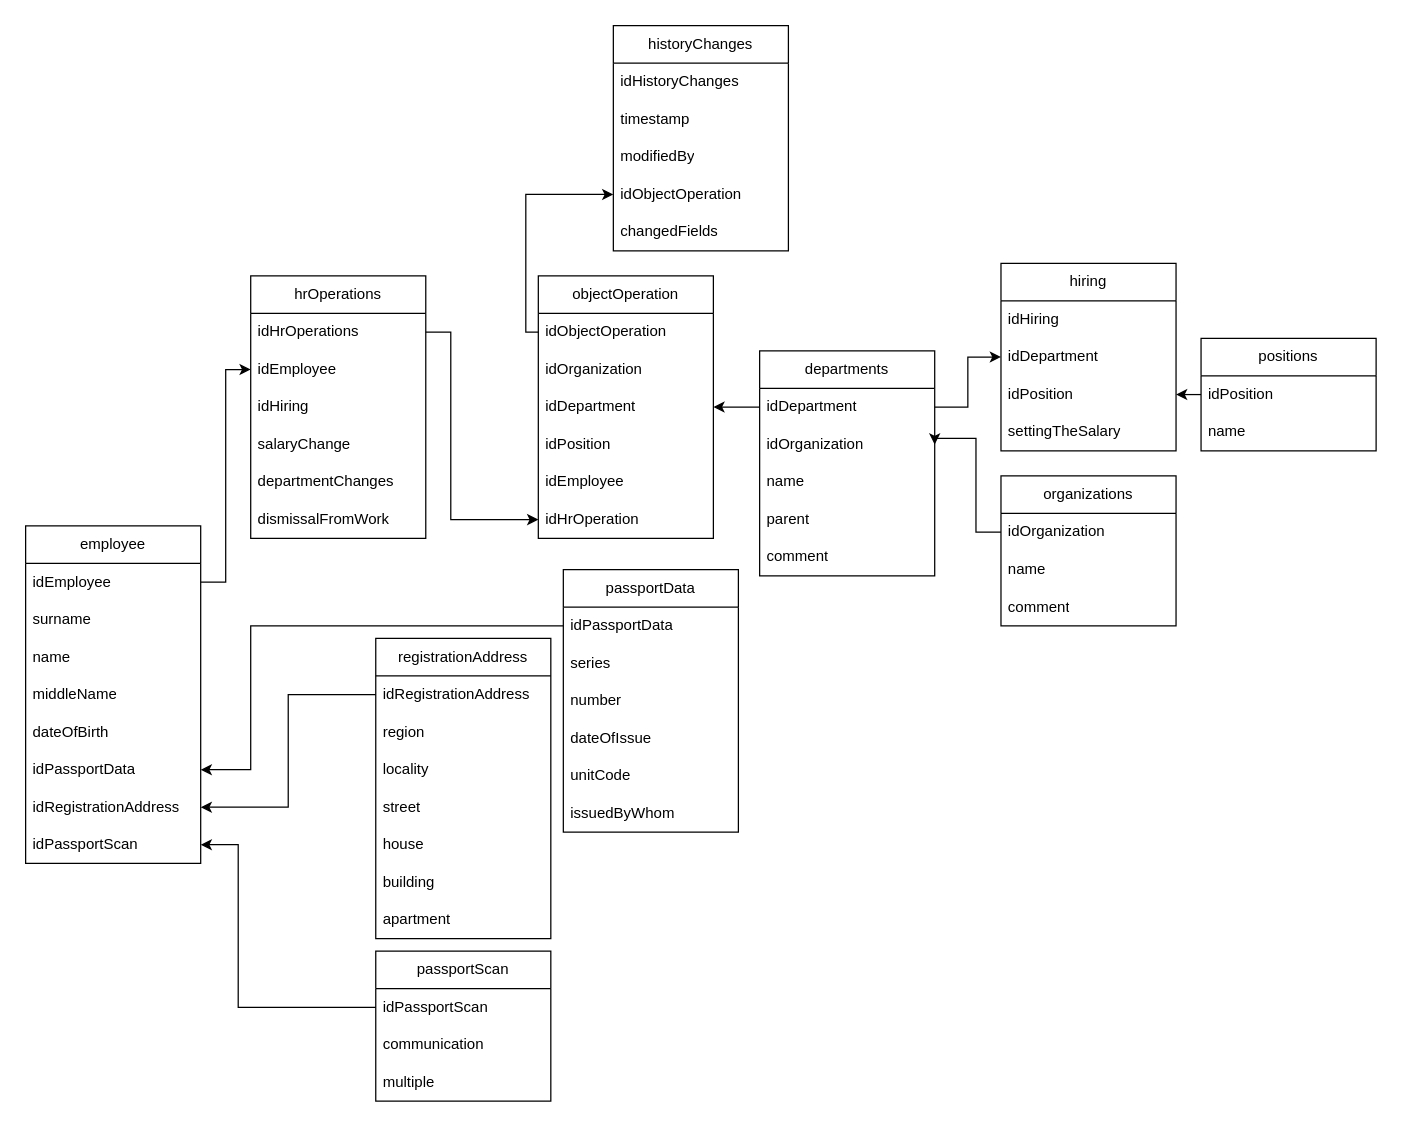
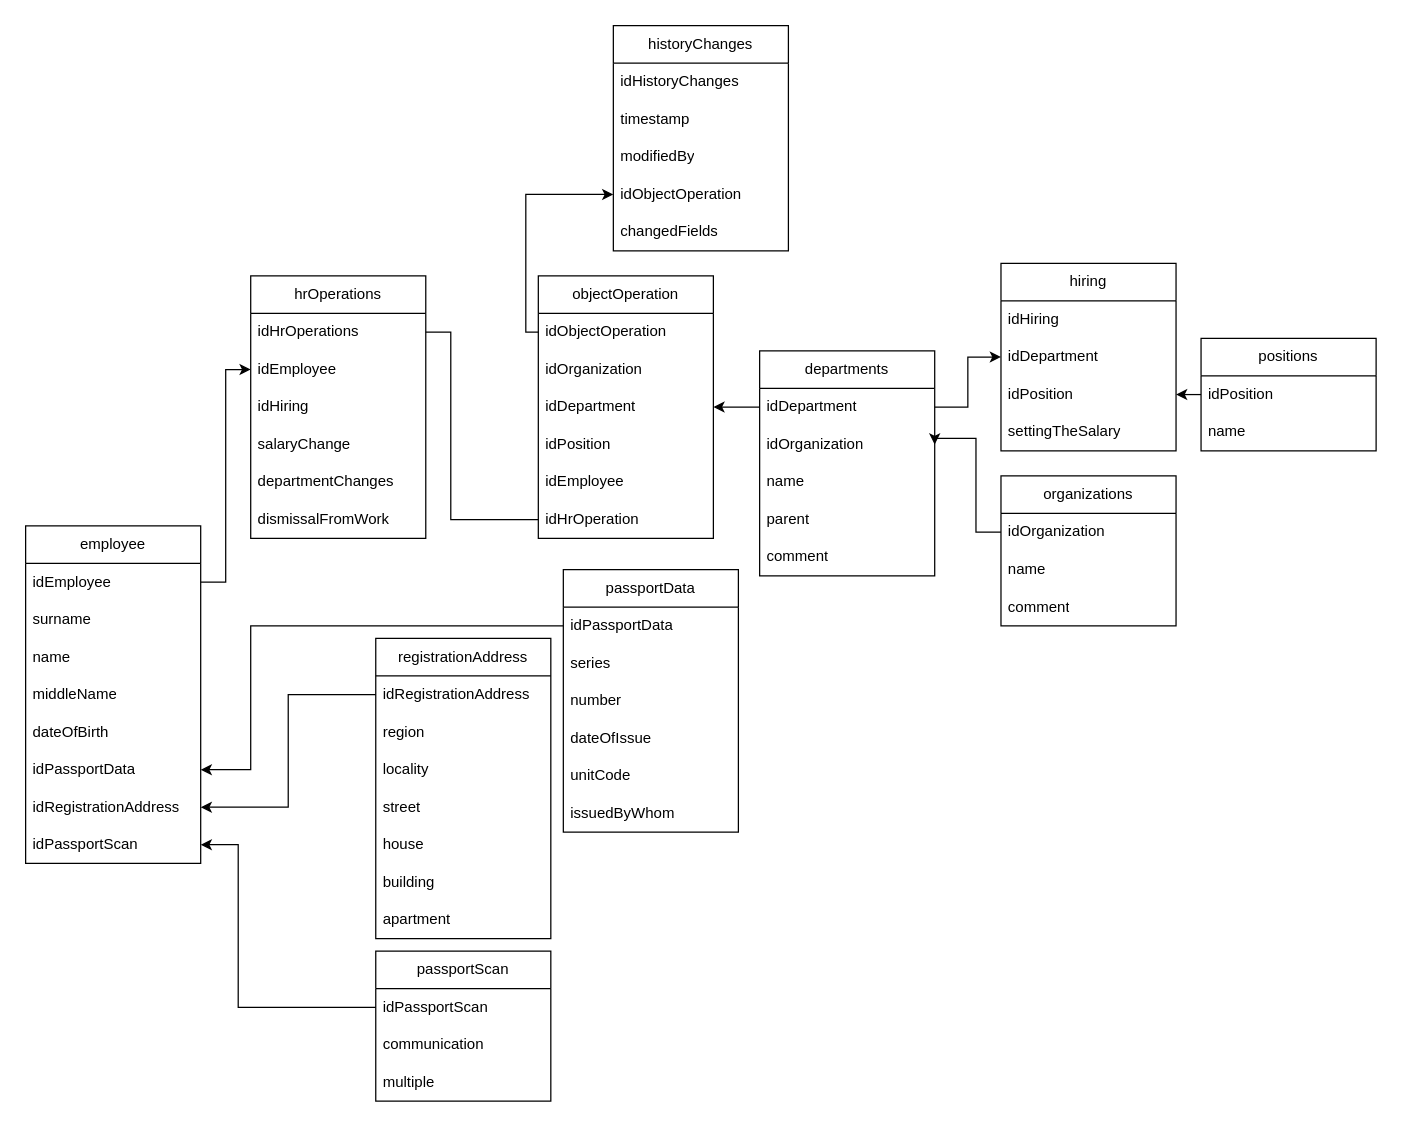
edge "idHrOperations" -> "idHrOperation": arrowhead classic -> none
